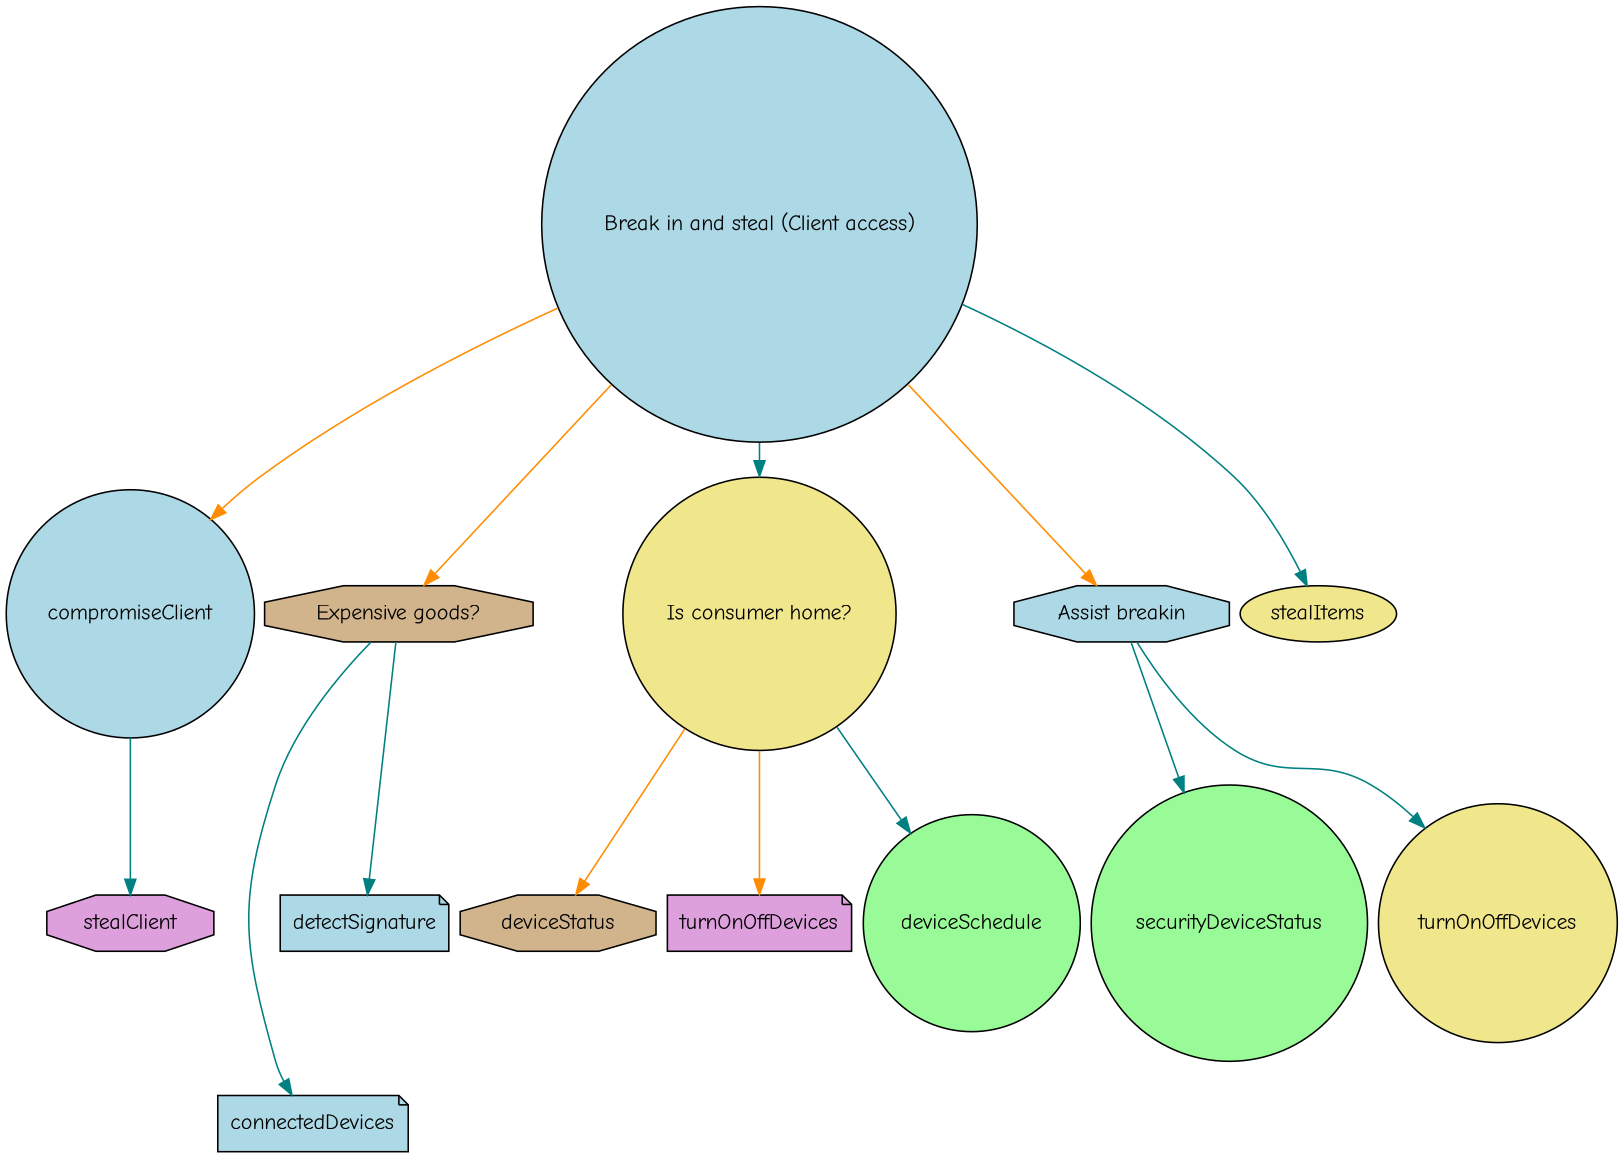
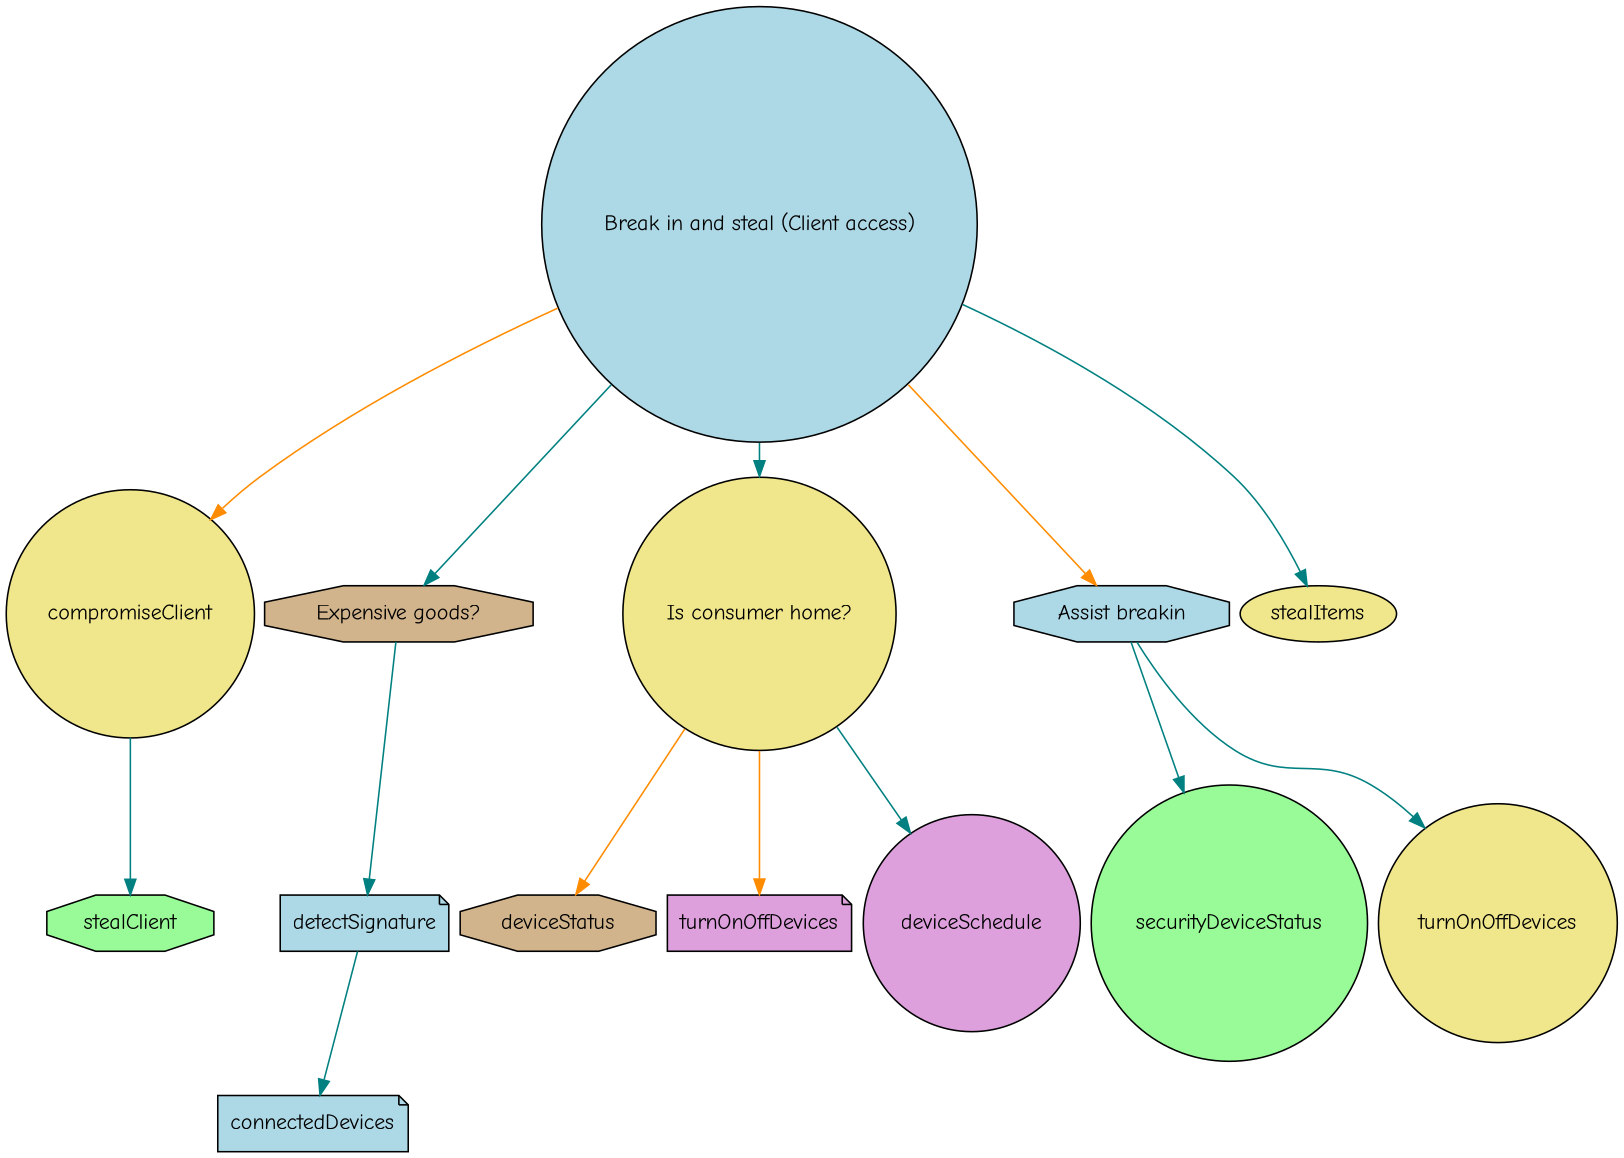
edge "Break in and steal (Client access)" -> "Expensive goods?": color darkorange -> teal
node "compromiseClient": fillcolor lightblue -> khaki
edge "Expensive goods?" -> "connectedDevices": now "detectSignature" -> "connectedDevices"
node "stealClient": fillcolor plum -> palegreen
node "deviceSchedule": fillcolor palegreen -> plum
